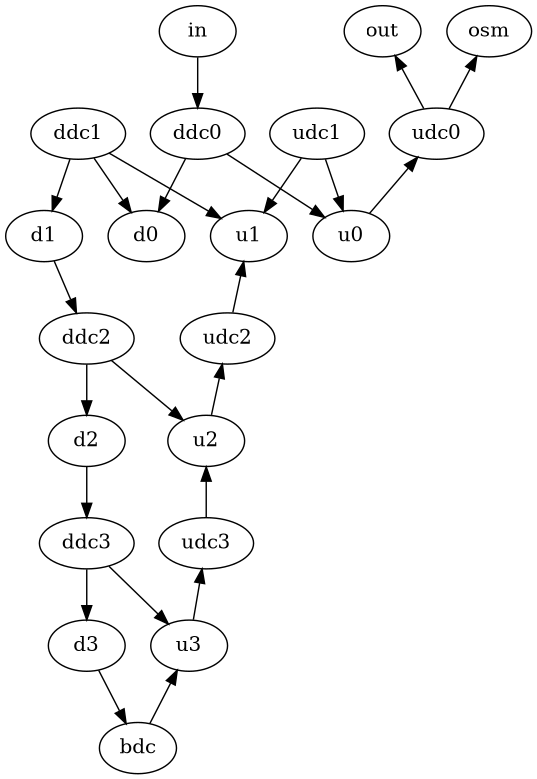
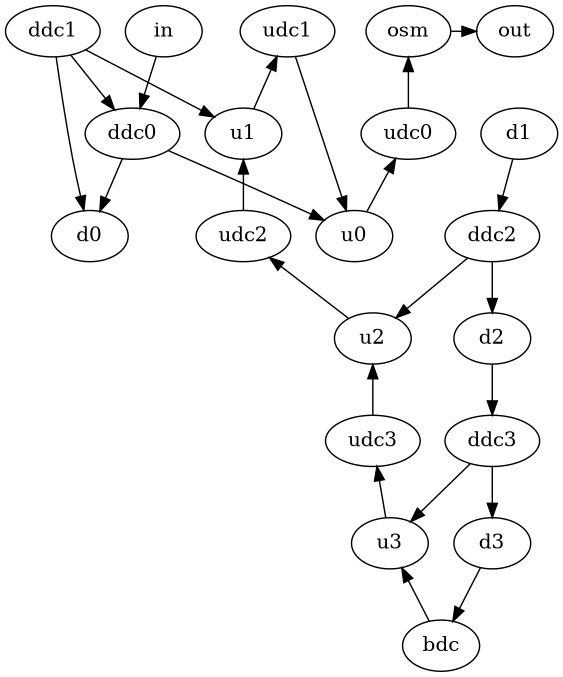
edge "udc0" -> "out": now "osm" -> "out"
edge "ddc1" -> "d1": now "ddc1" -> "ddc0"
edge "udc1" -> "u1": reversed
